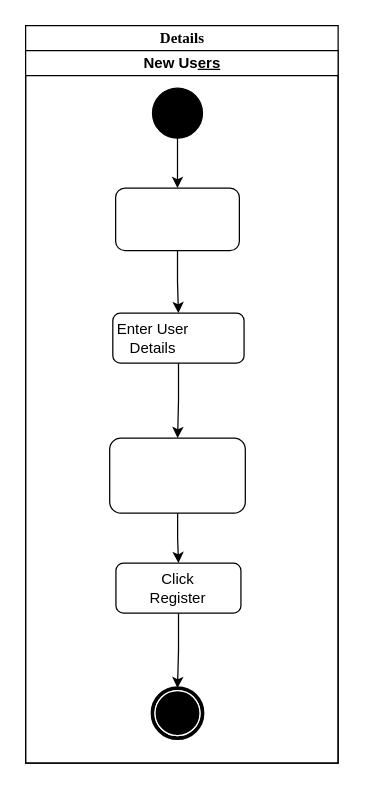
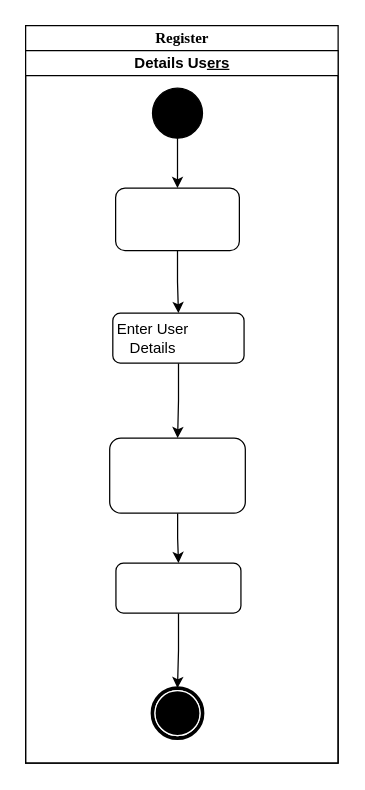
node "Details": label "Details" -> "Register"
node "New Users": label "New Users" -> "Details Users"
node "Click Register": removed
